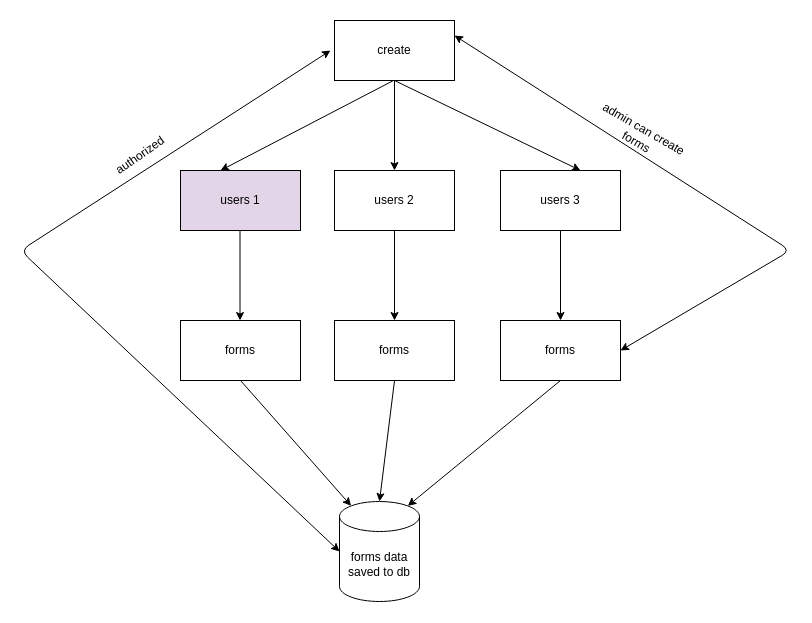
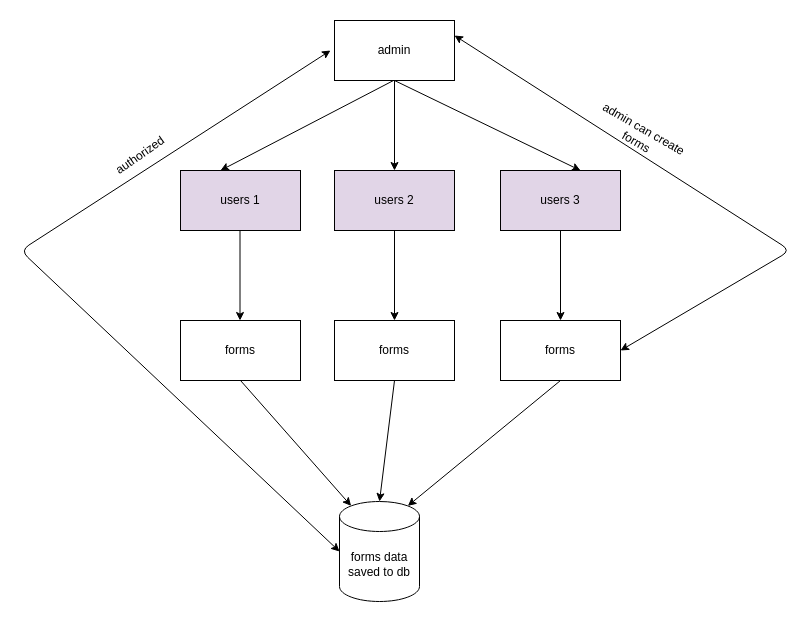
node "create": label "create" -> "admin"
node "users 2": fillcolor #ffffff -> #e1d5e7
node "users 3": fillcolor #ffffff -> #e1d5e7
